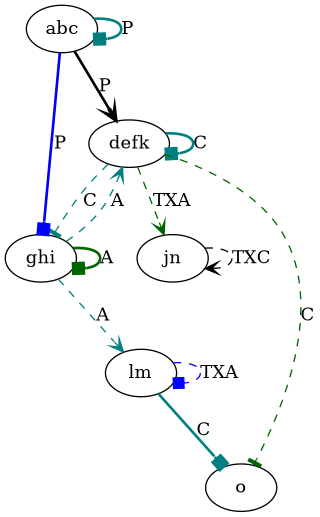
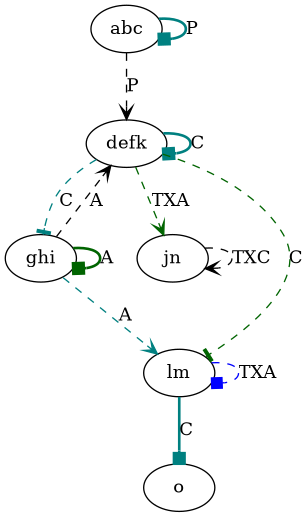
edge "abc" -> "defk": style bold -> dashed
edge "abc" -> "ghi": removed, label "P"
edge "ghi" -> "defk": color teal -> black
edge "defk" -> "o": now "defk" -> "lm"
